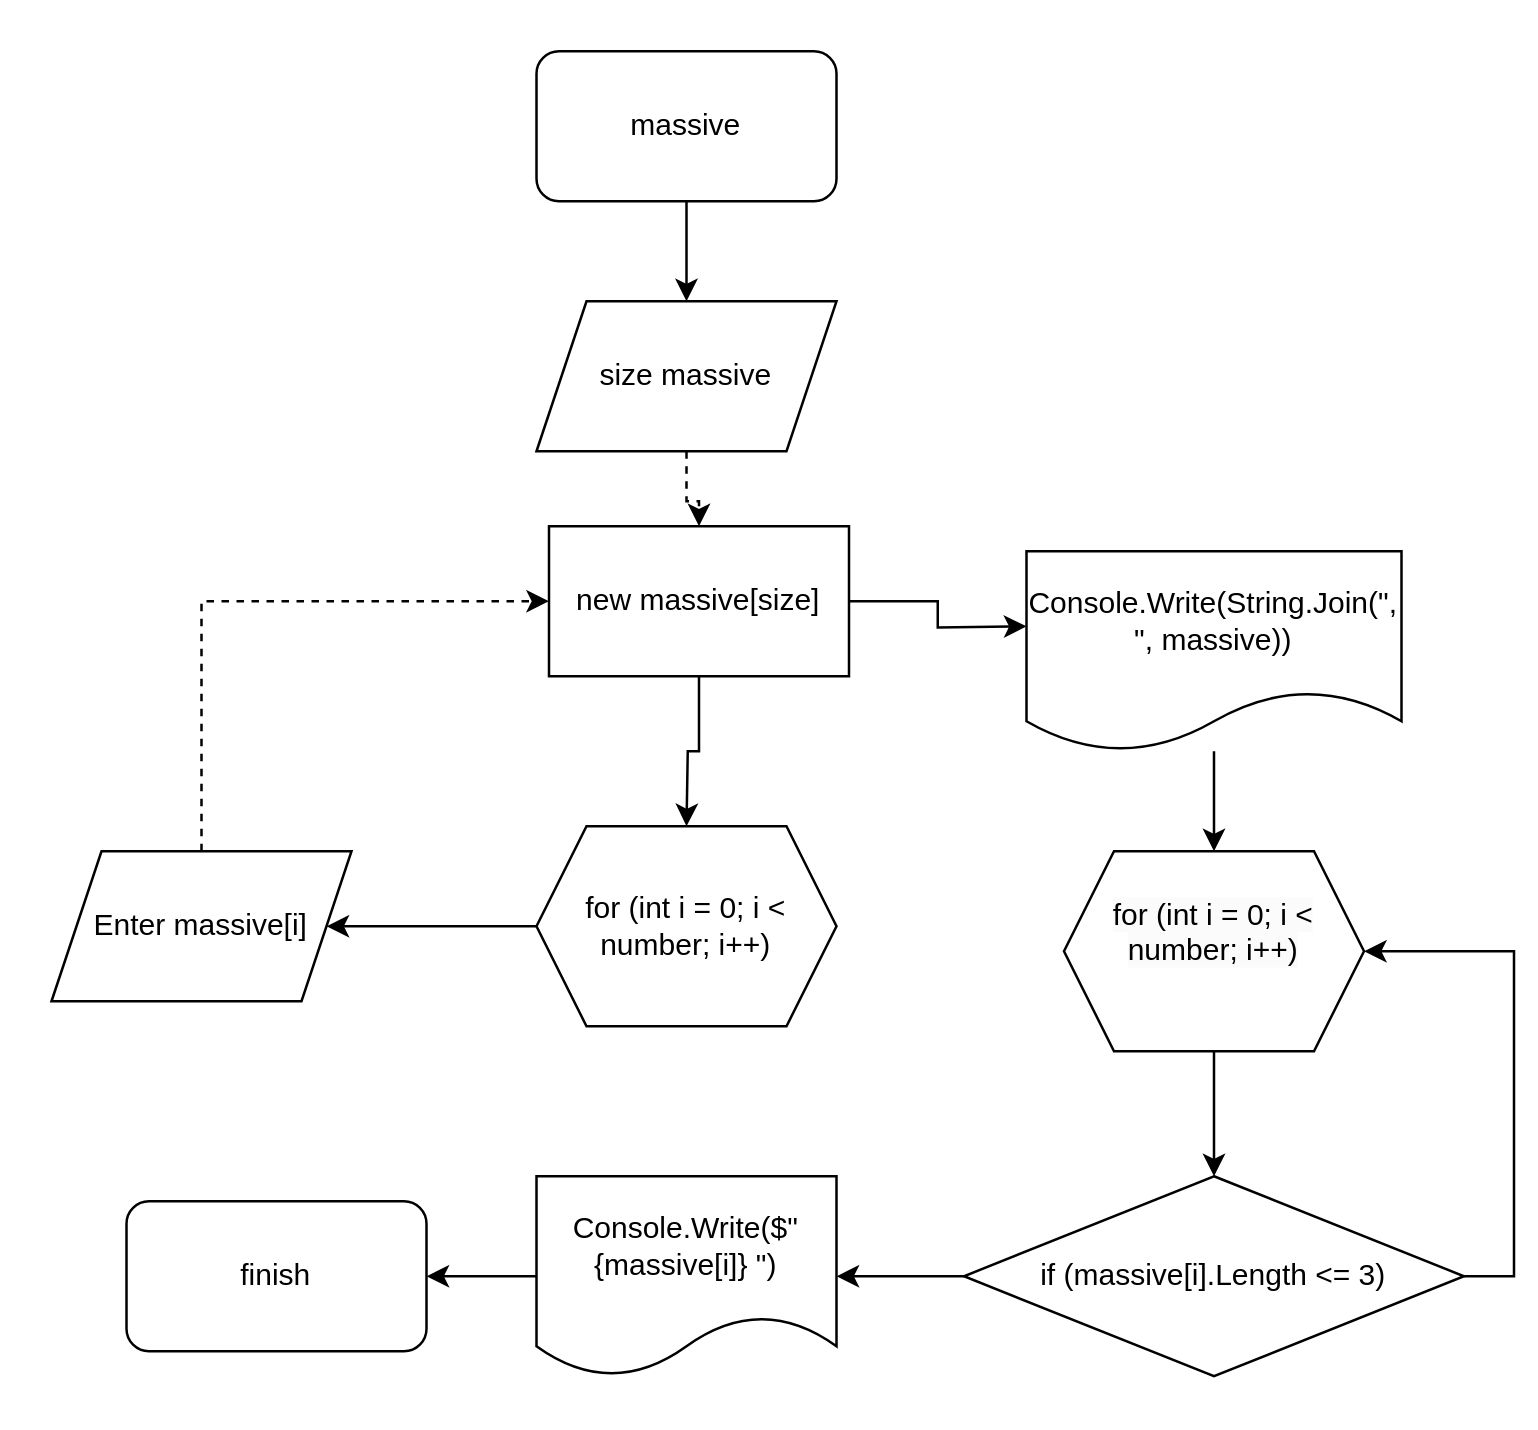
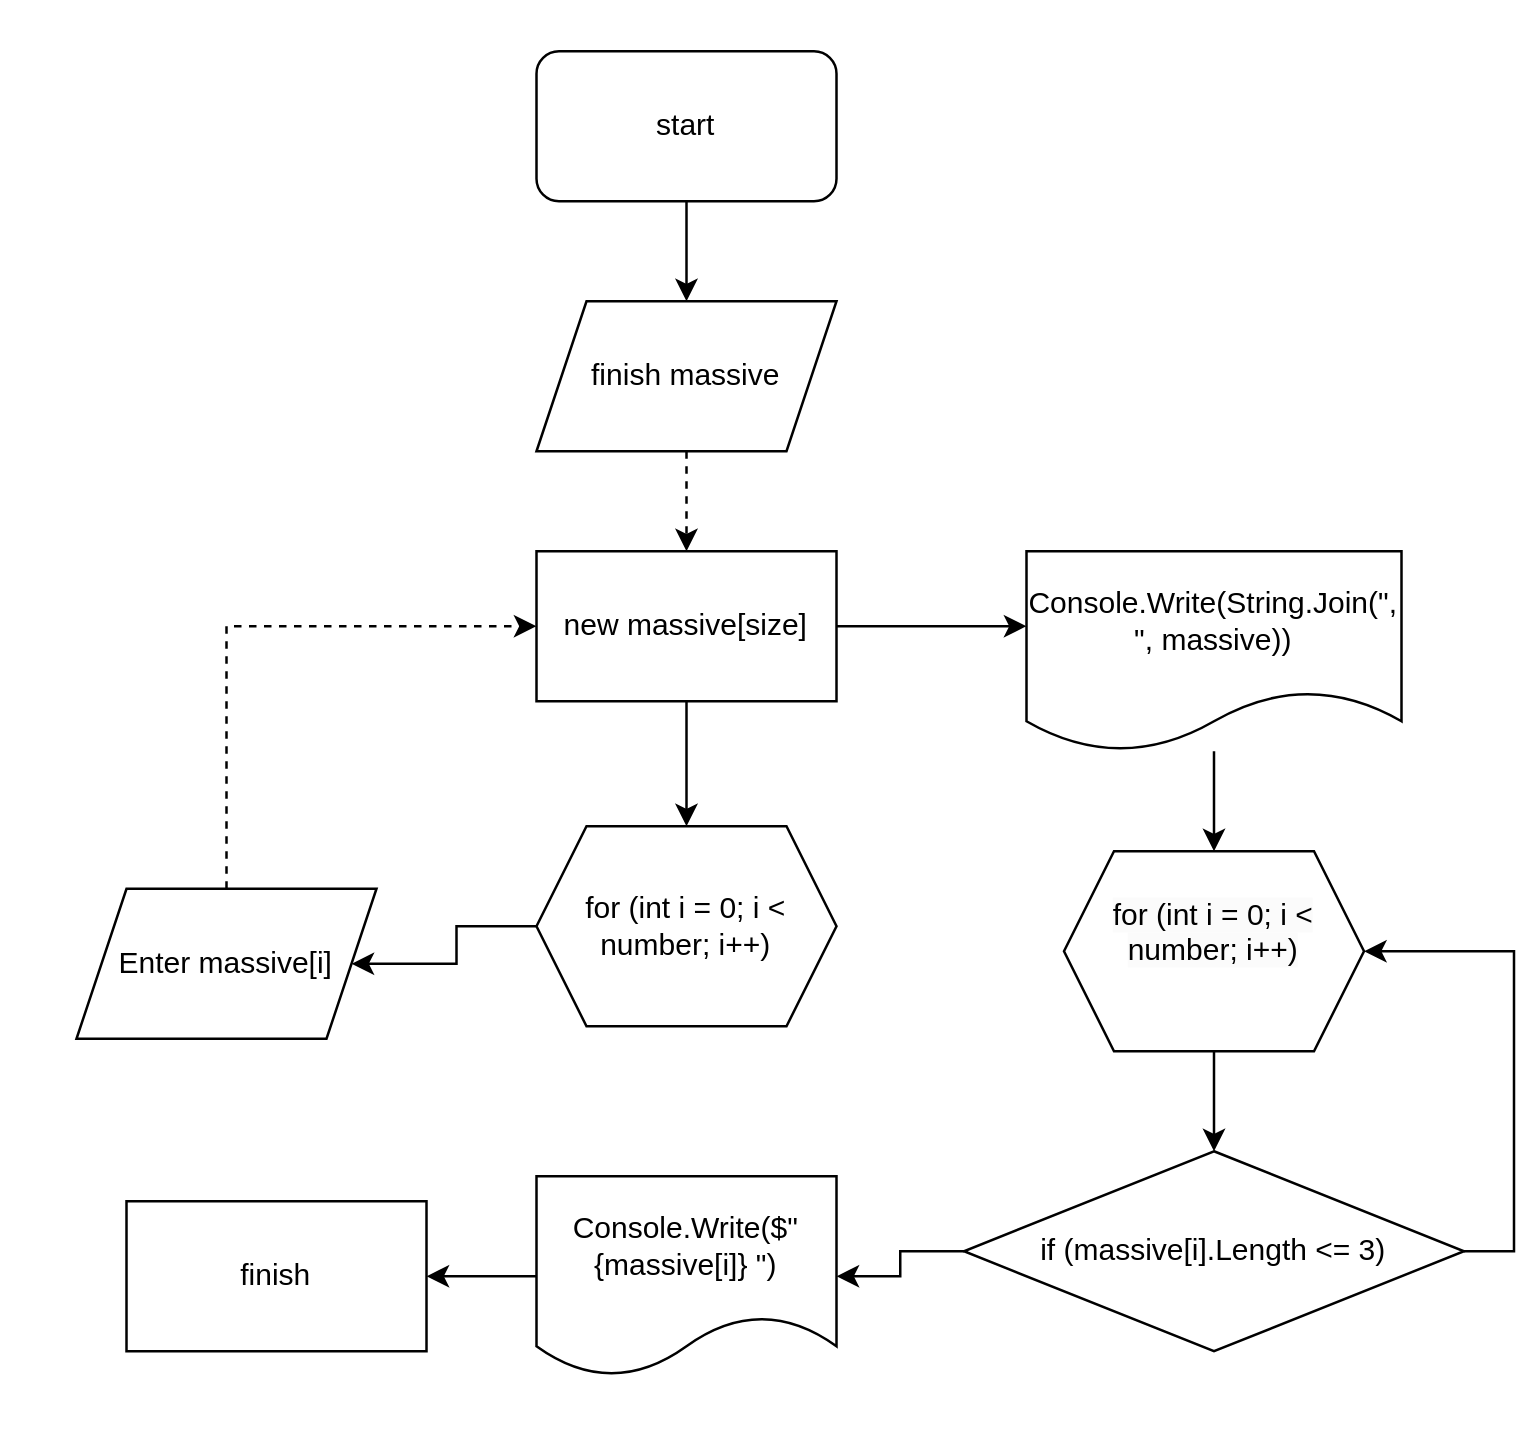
node "massive": label "massive" -> "start"
node "size massive": label "size massive" -> "finish massive"
node "new massive[size]": moved (699, 601) -> (686, 626)
node "Enter massive[i]": moved (201, 926) -> (226, 964)
node "finish": shape rounded rectangle -> rectangle
node "if (massive[i].Length <= 3)": moved (1214, 1276) -> (1214, 1251)
